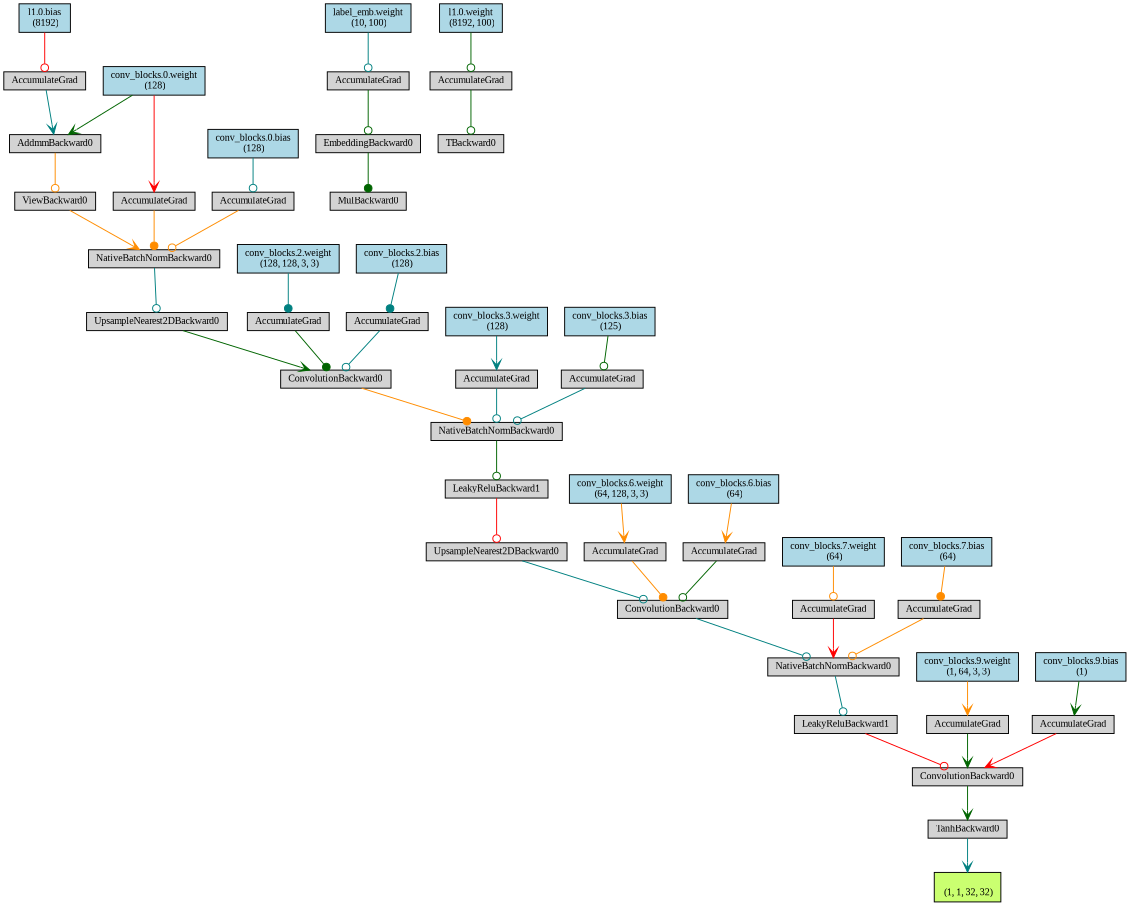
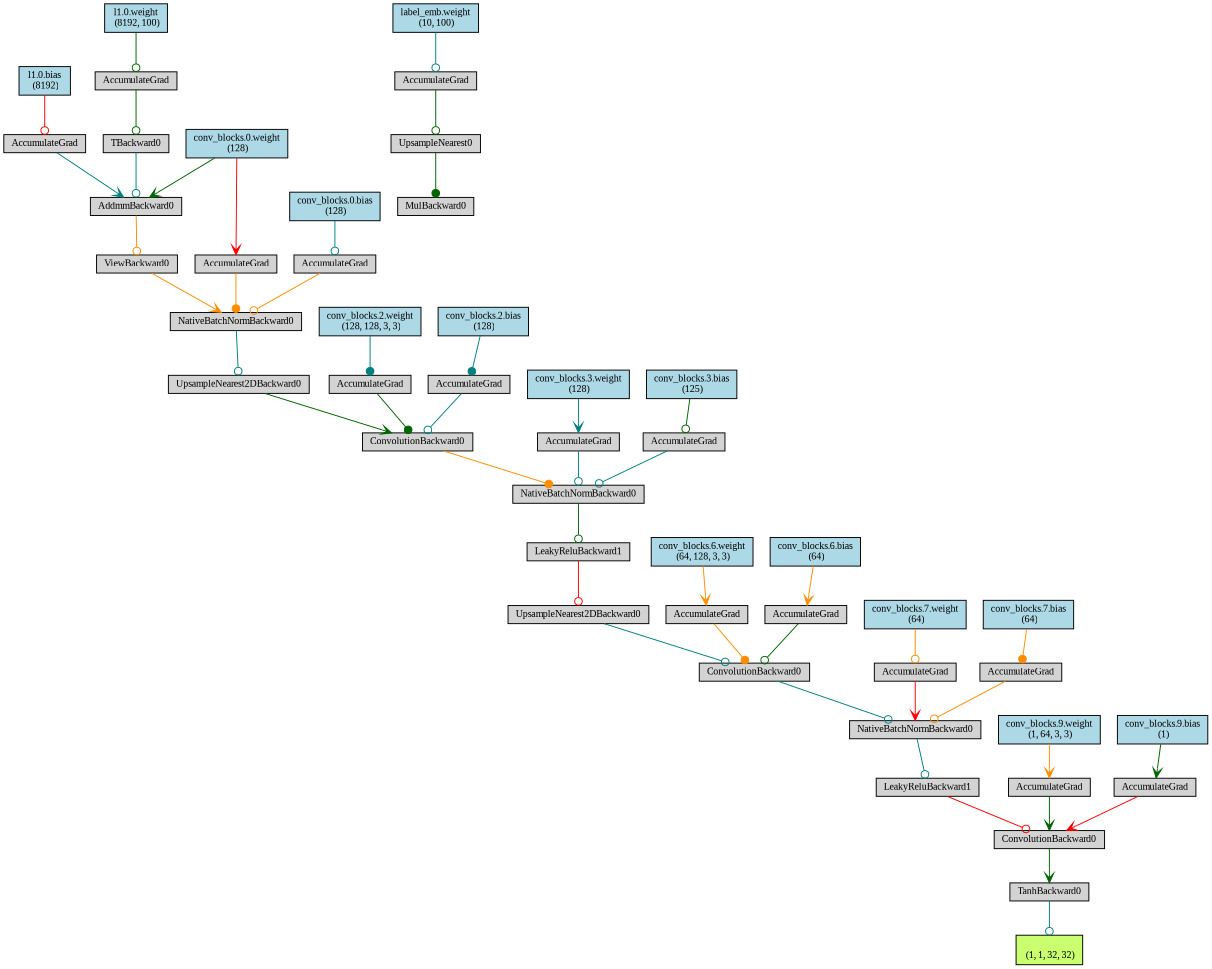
node "EmbeddingBackward0": label "EmbeddingBackward0" -> "UpsampleNearest0"
edge "TBackward0" -> "AddmmBackward0": added
edge "TanhBackward0" -> "(1, 1, 32, 32)": arrowhead vee -> odot
